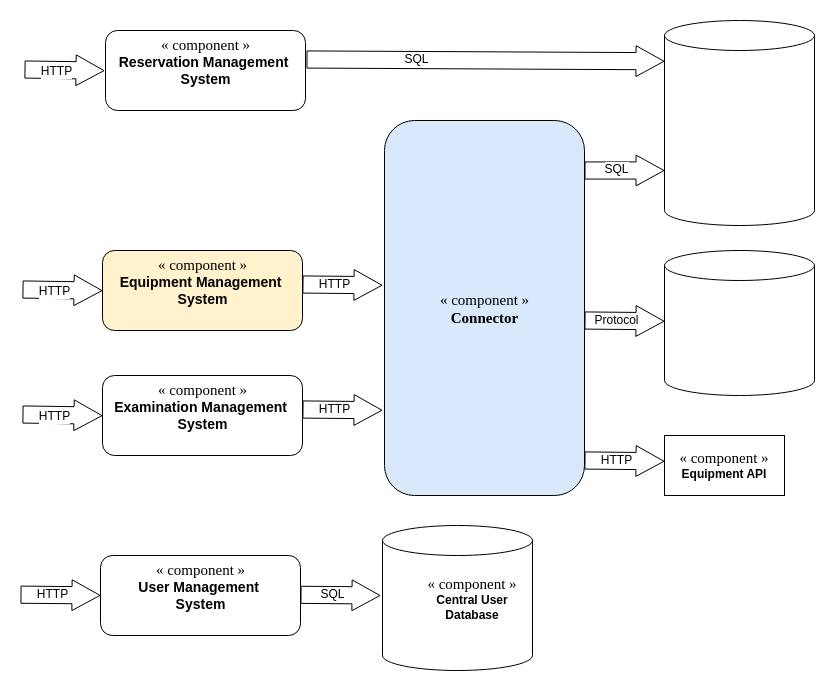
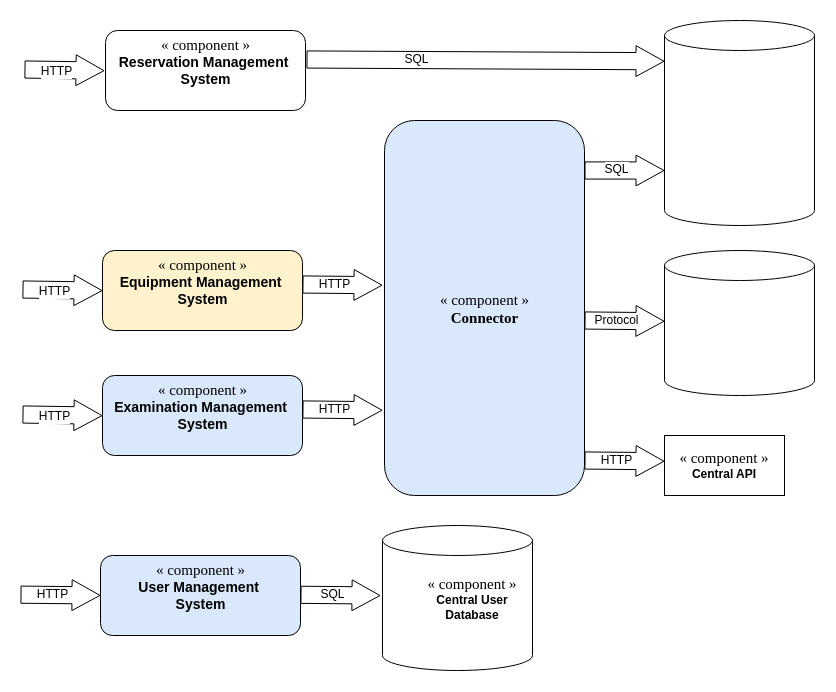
node "« component » Examination Management System": fillcolor #ffffff -> #dae8fc
node "« component » Equipment API": label "« component » Equipment API" -> "« component » Central API"
node "« component » User Management System": fillcolor #ffffff -> #dae8fc
